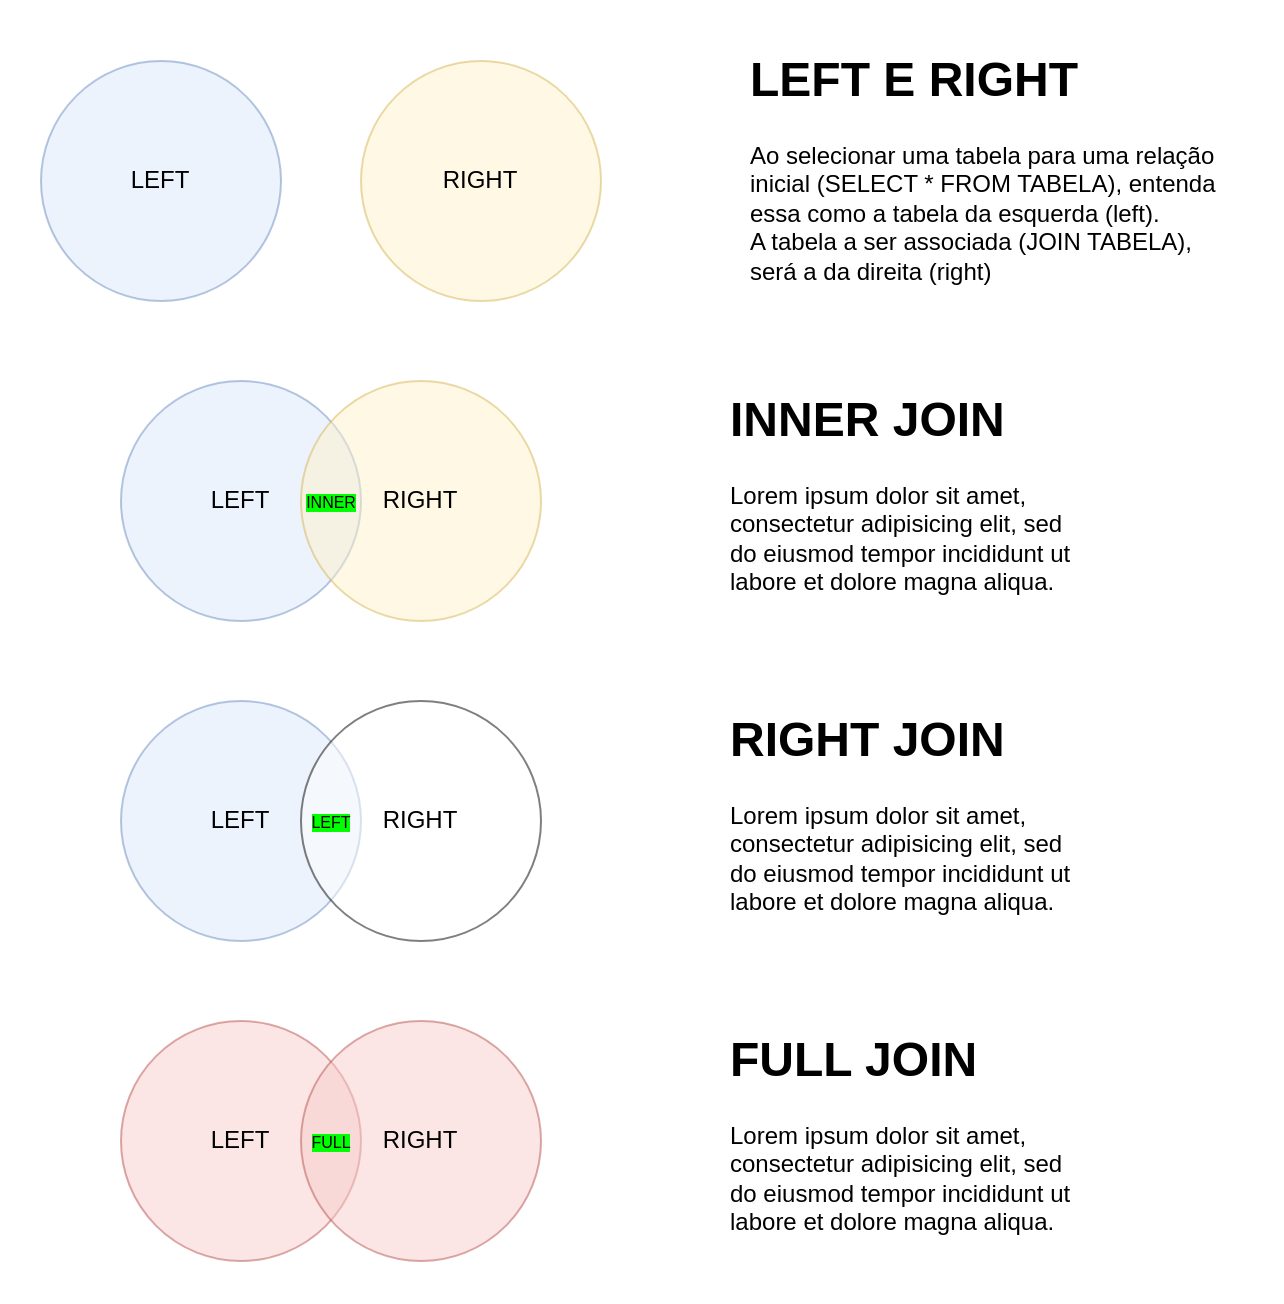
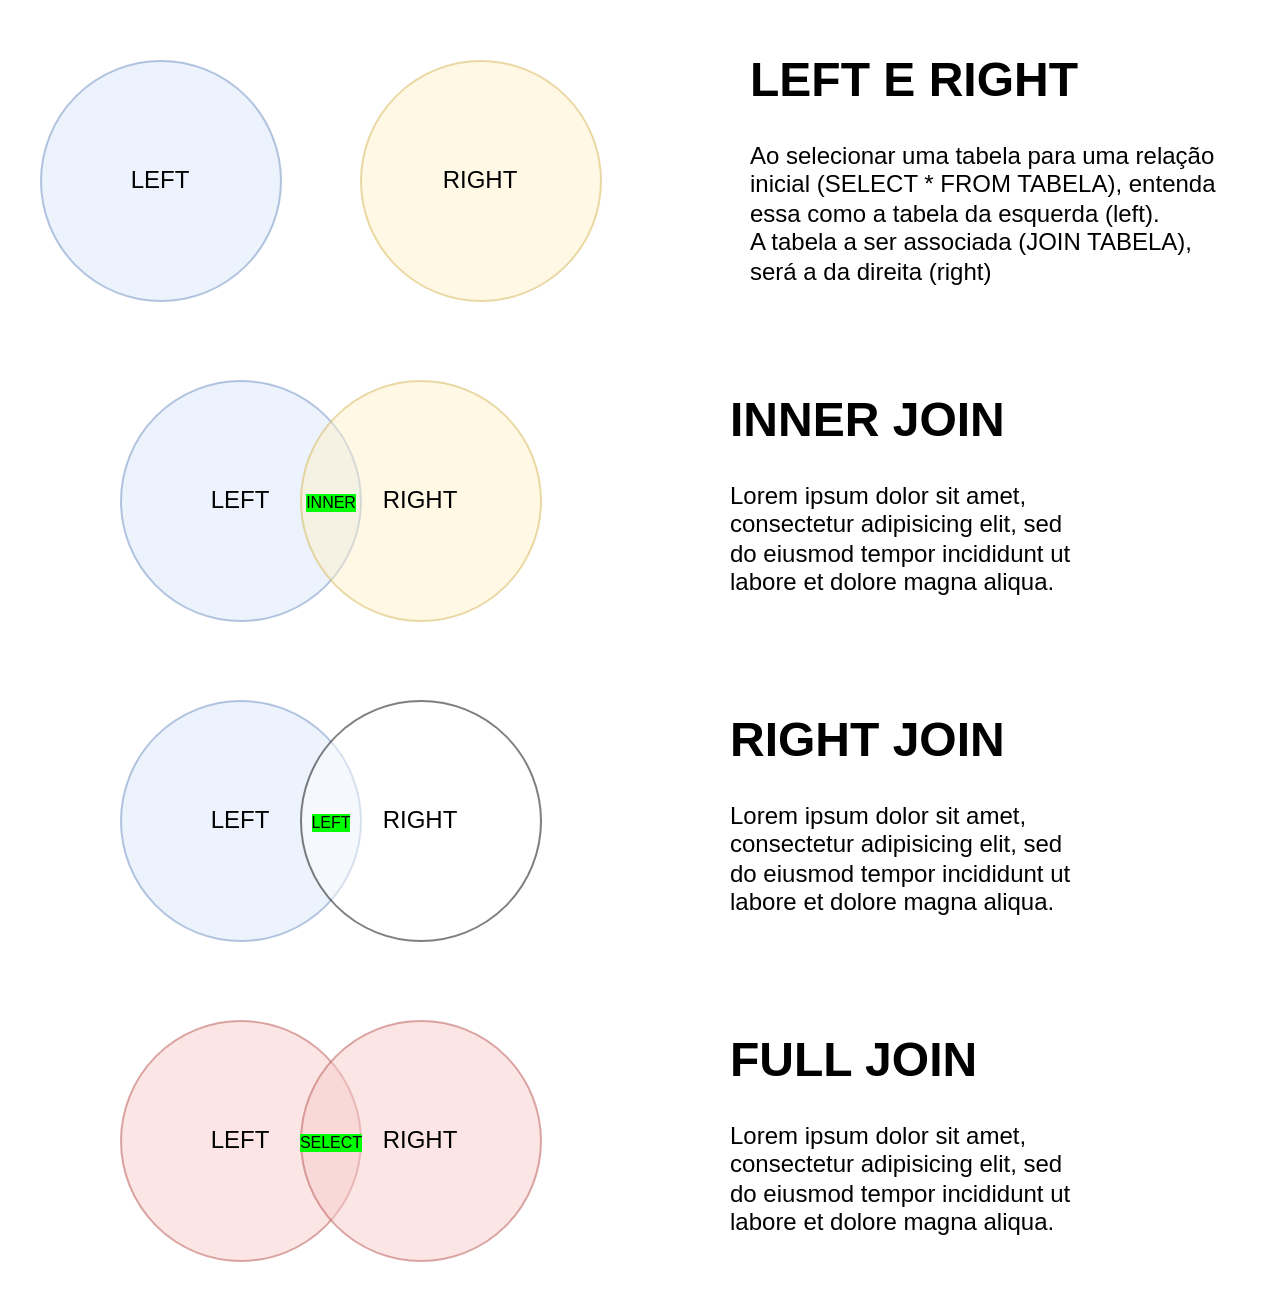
node "FULL": label "FULL" -> "SELECT"
